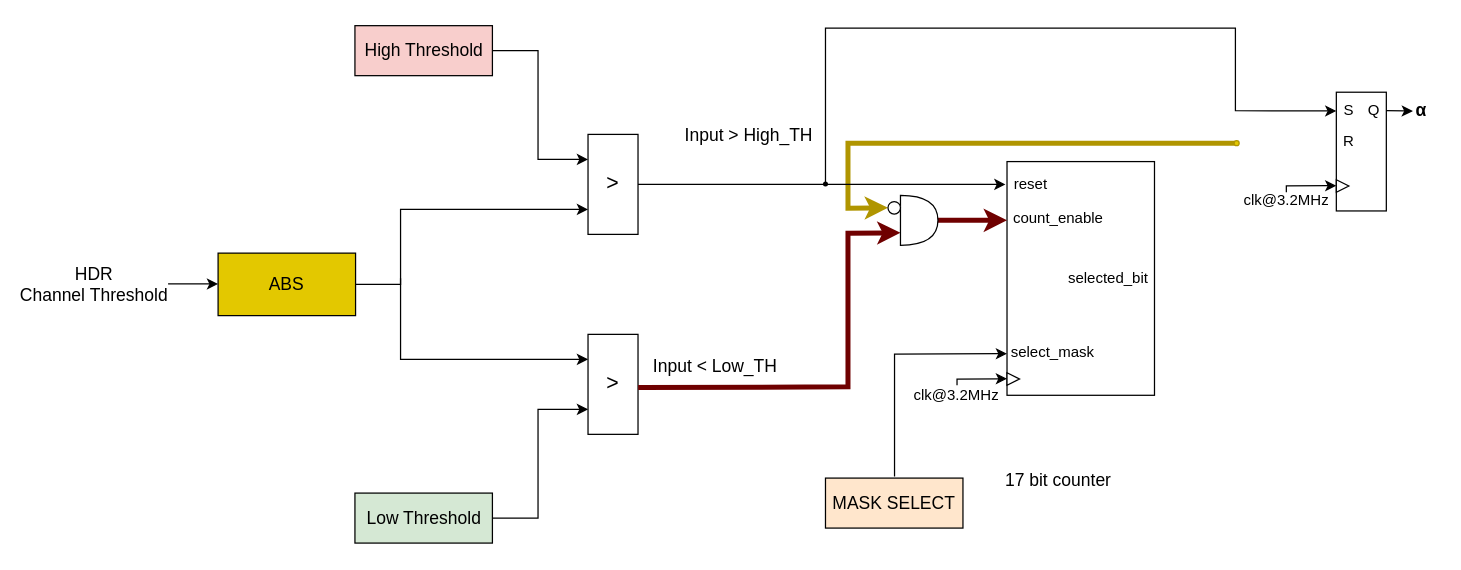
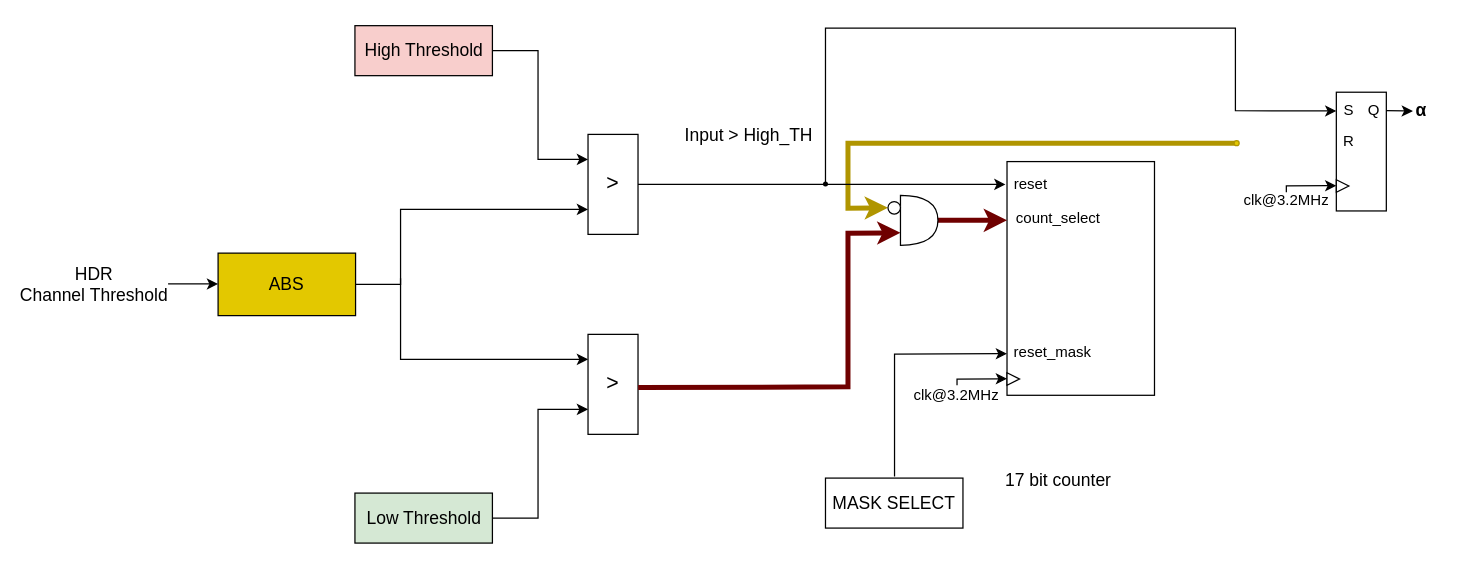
node "count_enable": label "count_enable" -> "count_select"
node "selected_bit": removed
node "select_mask": label "select_mask" -> "reset_mask"
node "Input < Low_TH": removed
node "MASK SELECT": fillcolor #ffe6cc -> #ffffff
